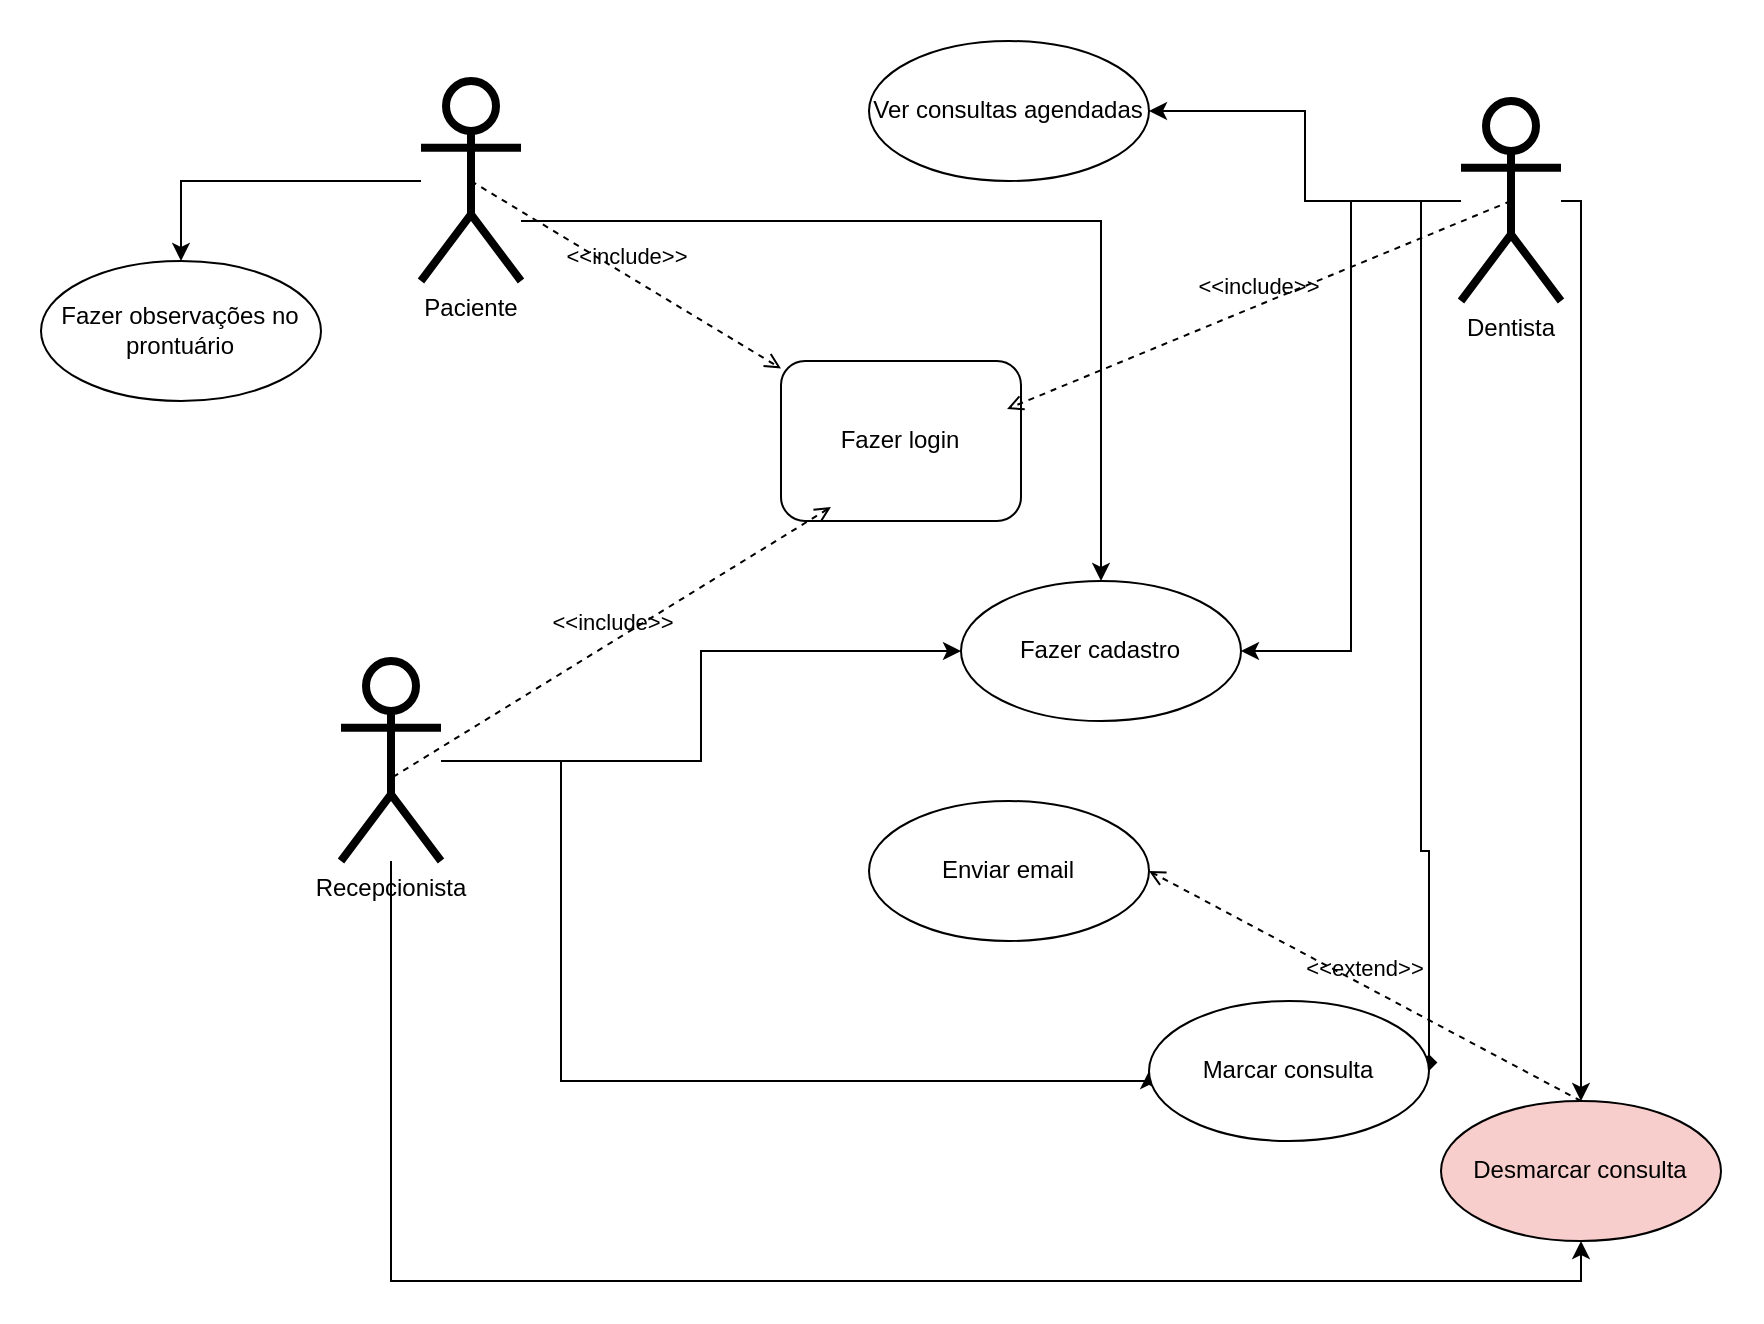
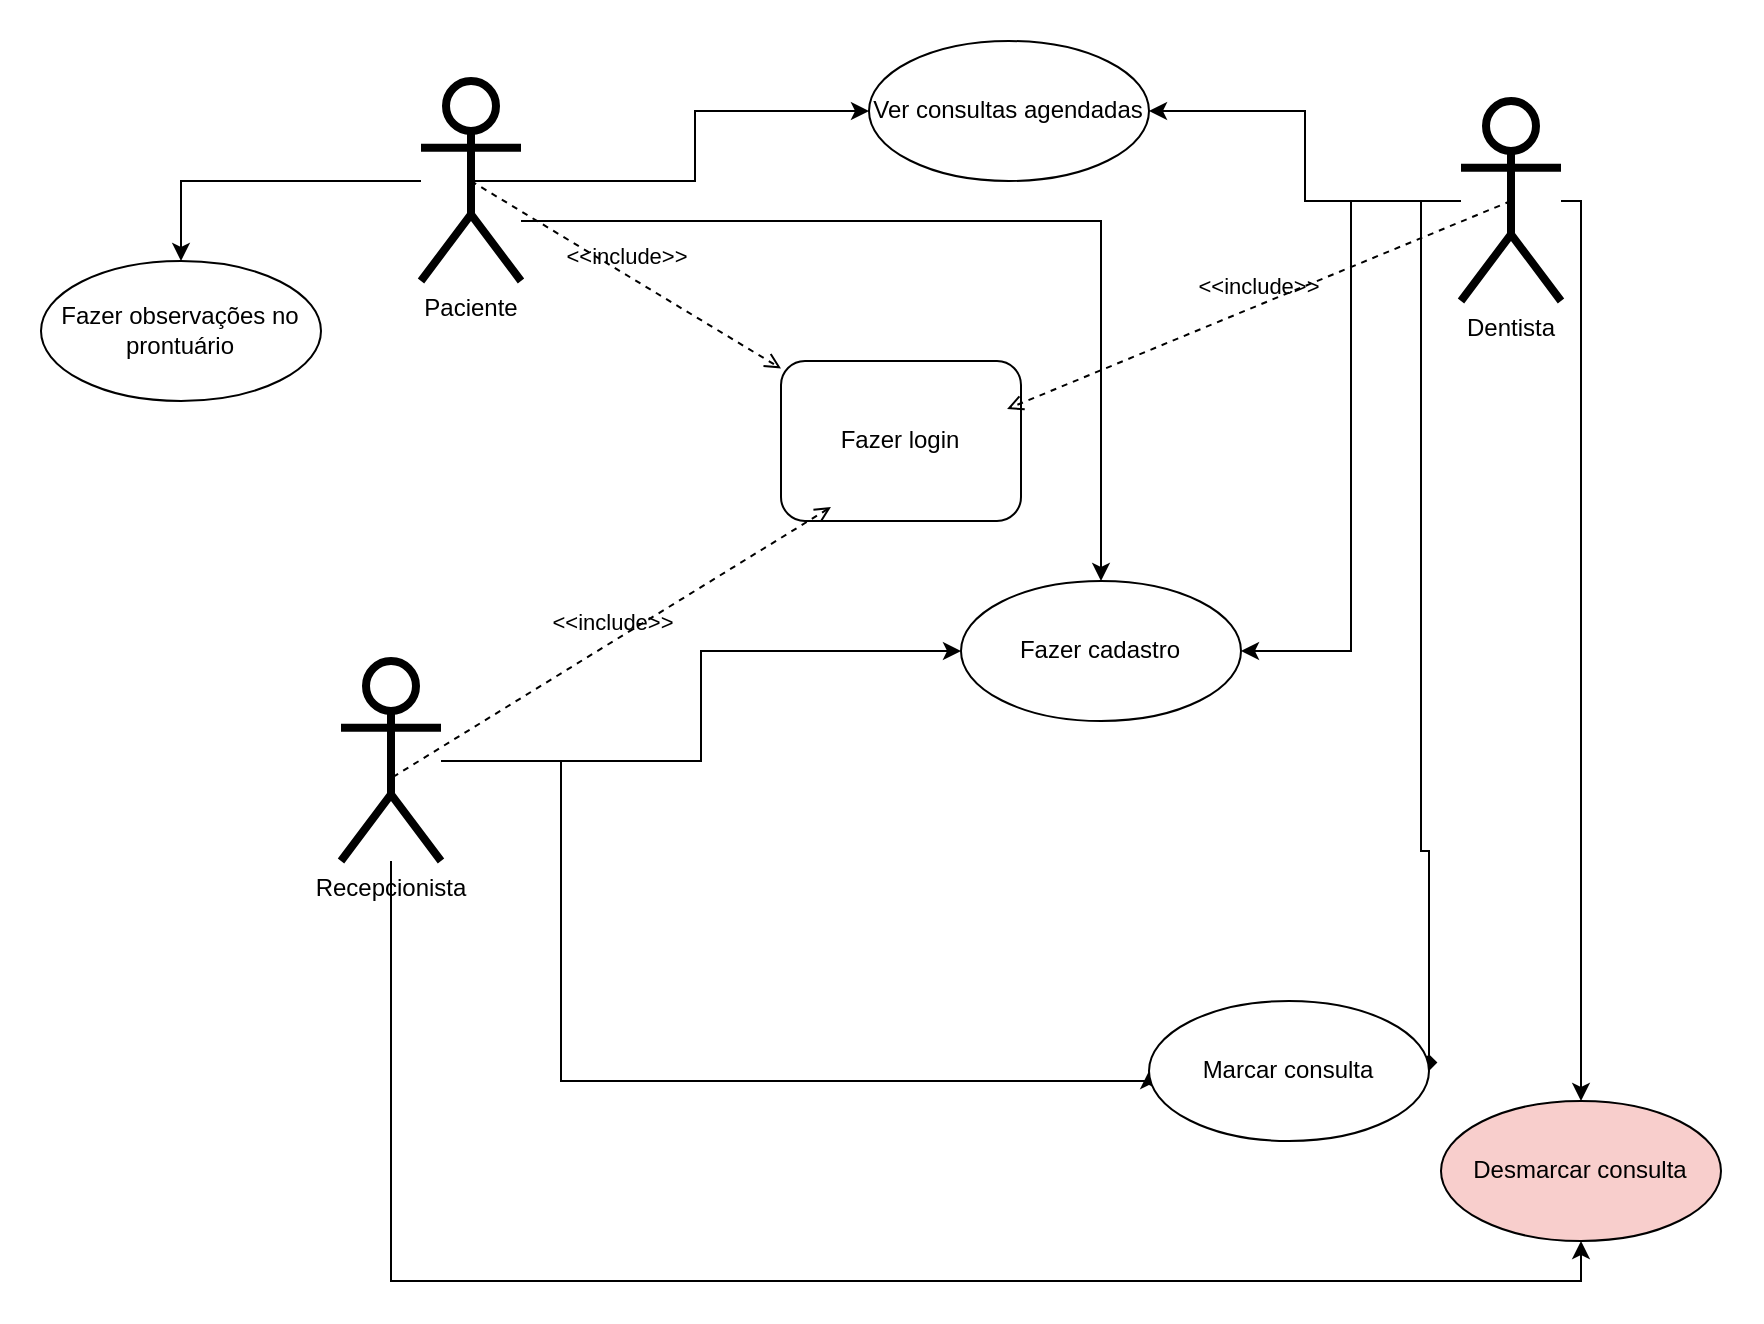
edge "Paciente" -> "Ver consultas agendadas": added
node "Enviar email": removed
edge "Desmarcar consulta" -> "Enviar email": removed, label "<<extend>>"
